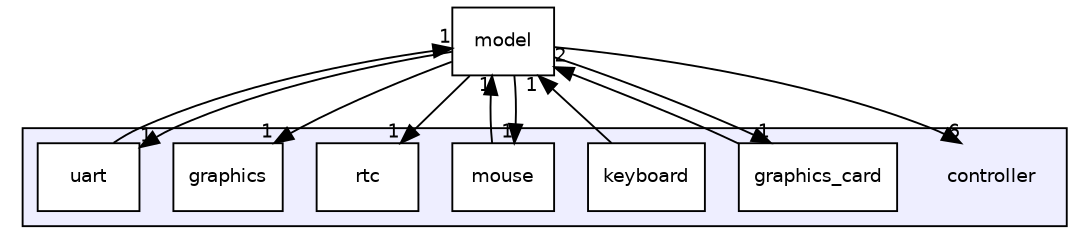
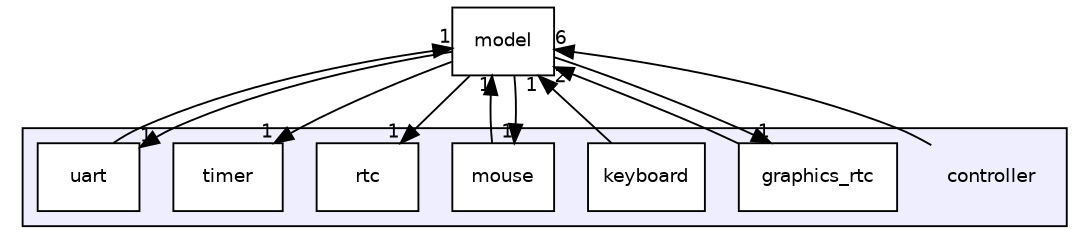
edge "model" -> "controller": reversed
node "graphics": label "graphics" -> "timer"
node "graphics_card": label "graphics_card" -> "graphics_rtc"
